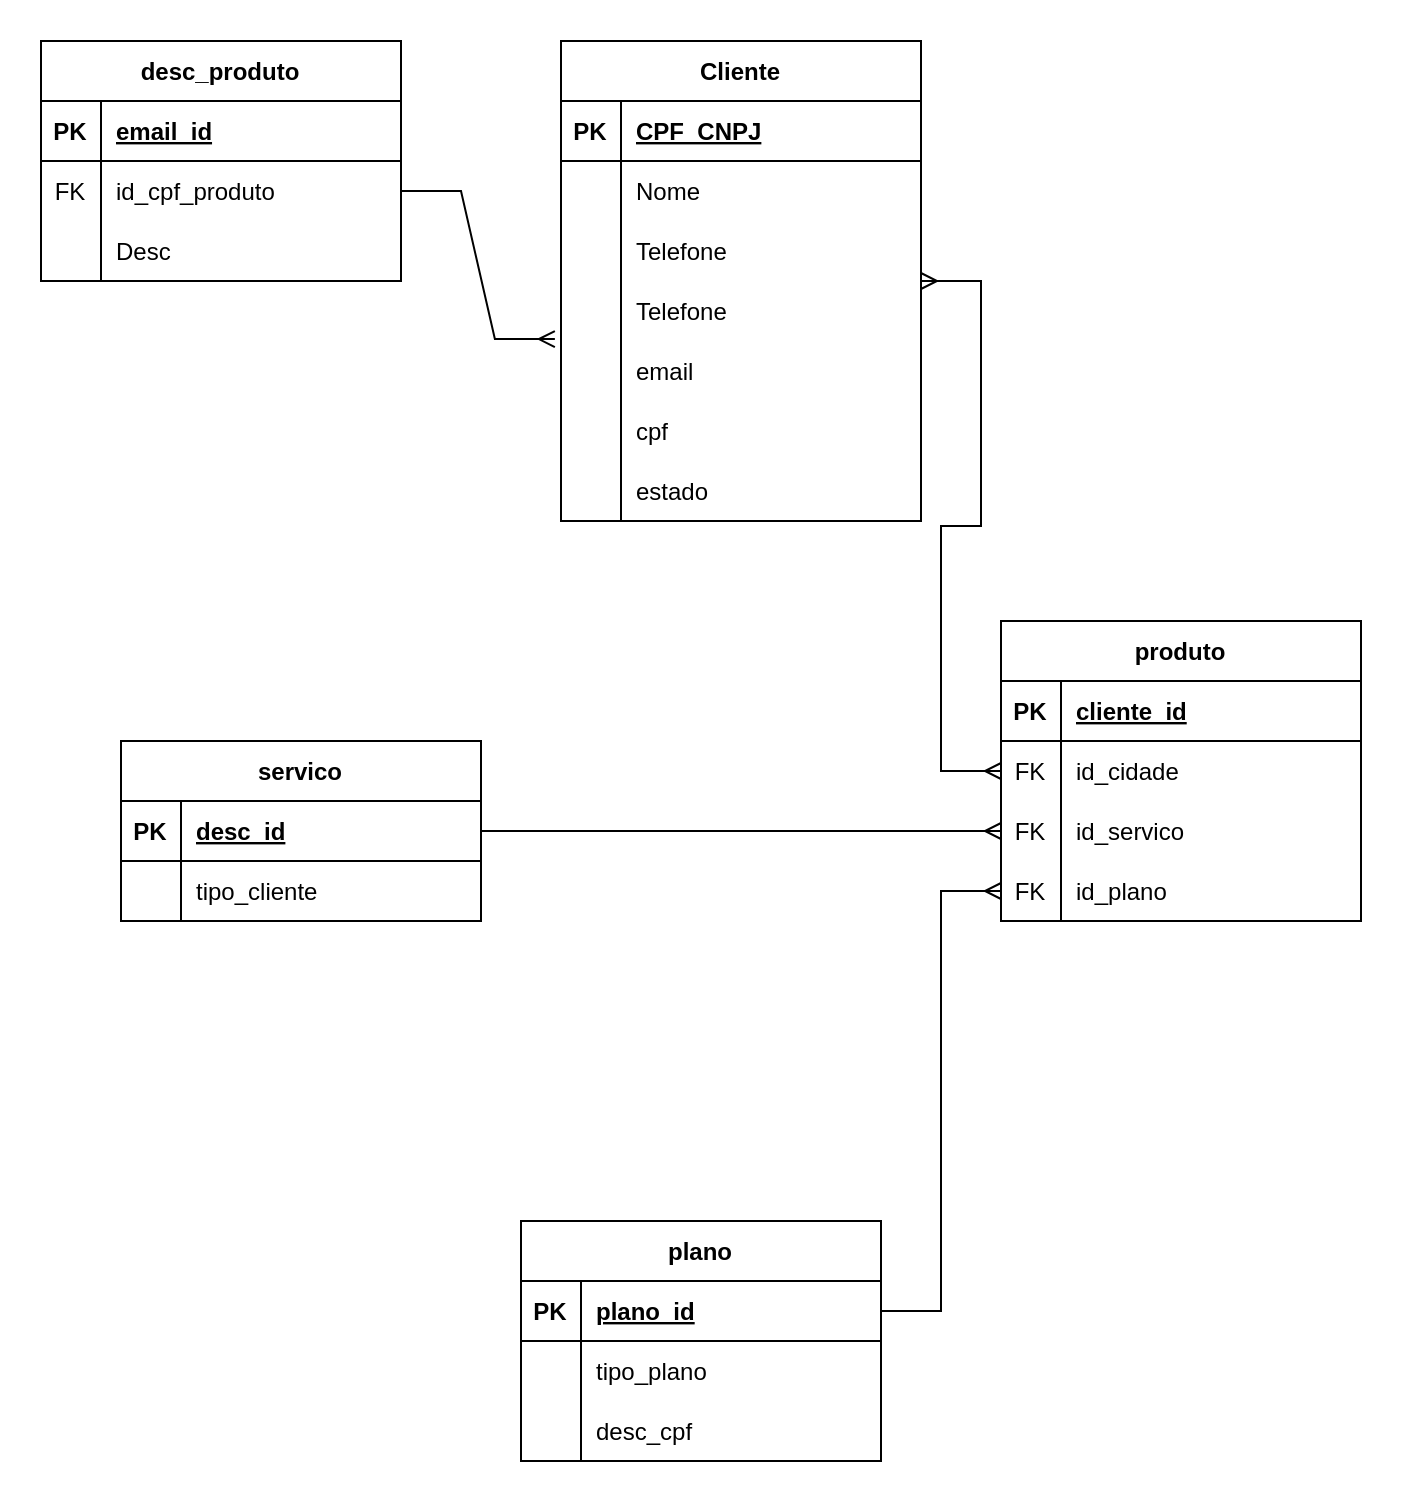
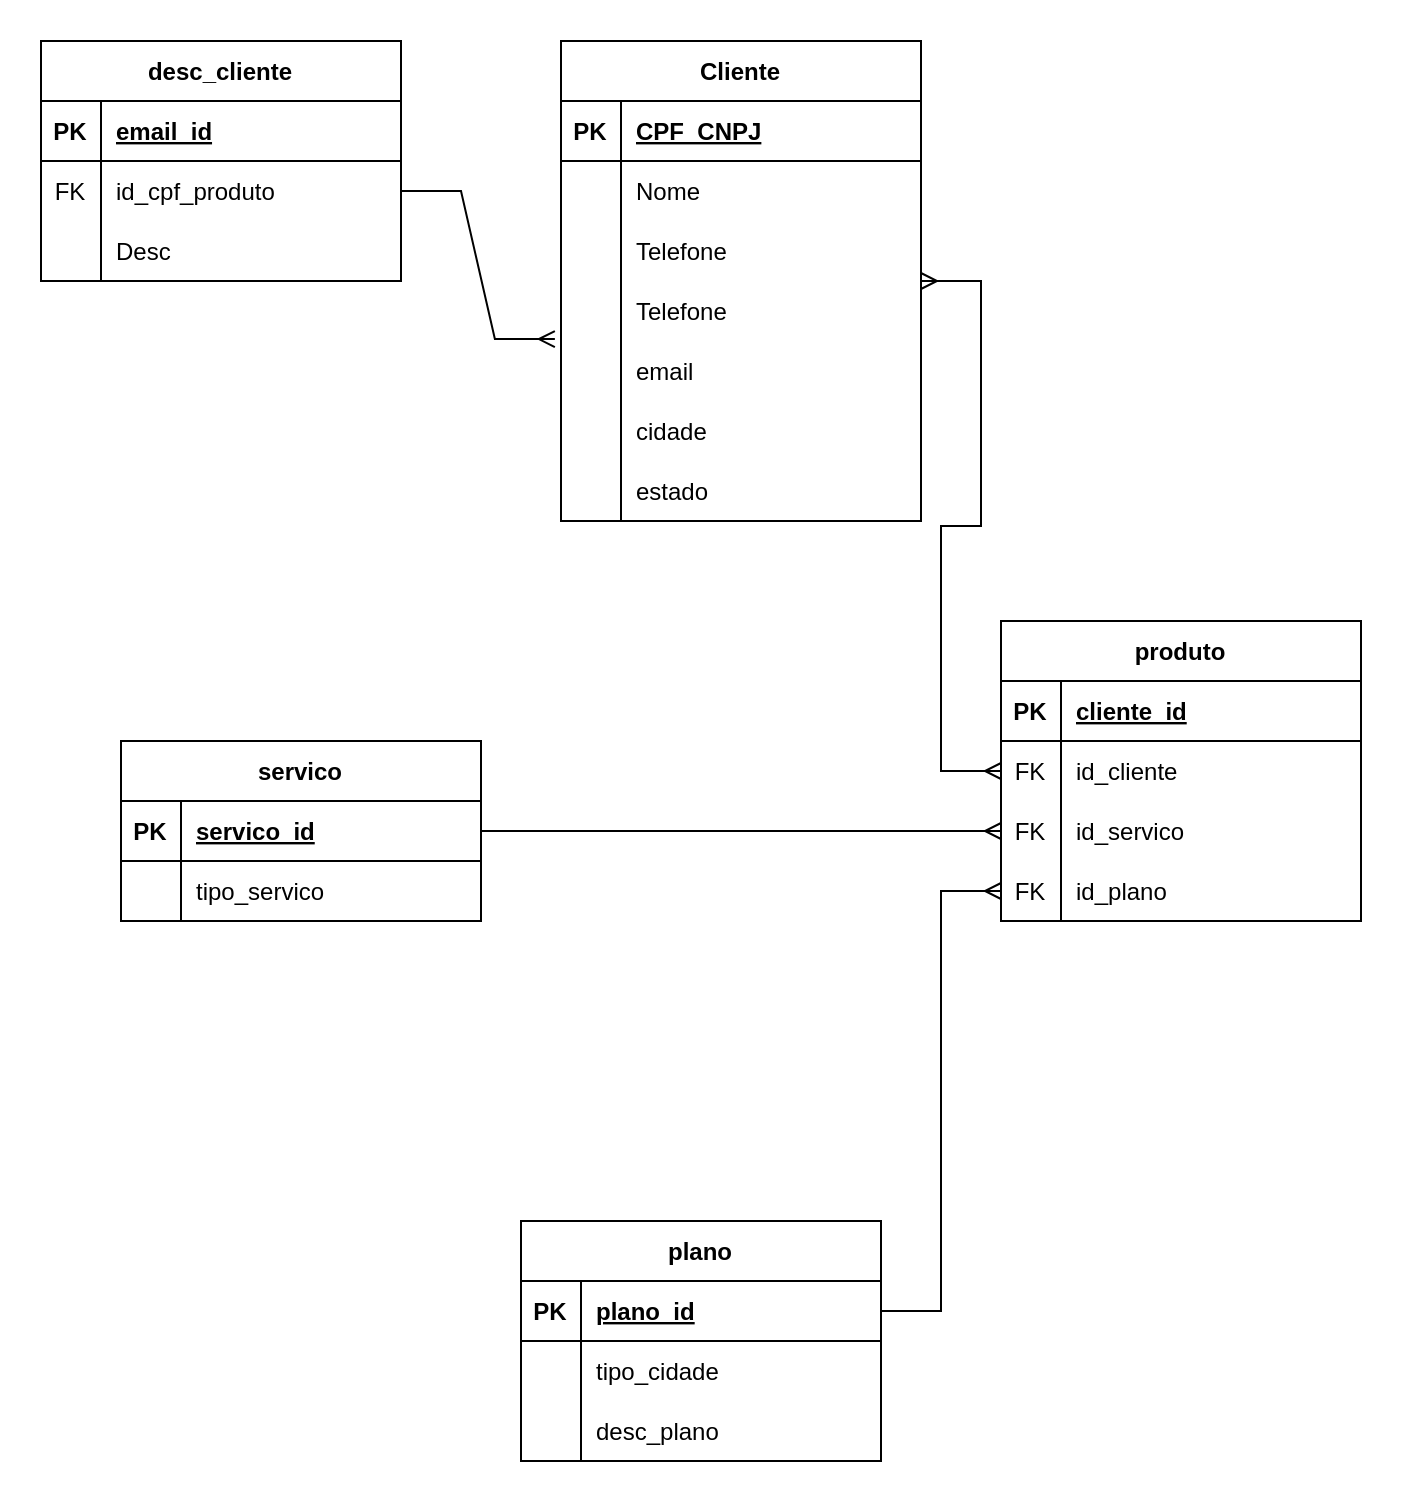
node "desc_produto": label "desc_produto" -> "desc_cliente"
node "cpf": label "cpf" -> "cidade"
node "id_cidade": label "id_cidade" -> "id_cliente"
node "desc_id": label "desc_id" -> "servico_id"
node "tipo_cliente": label "tipo_cliente" -> "tipo_servico"
node "tipo_plano": label "tipo_plano" -> "tipo_cidade"
node "desc_cpf": label "desc_cpf" -> "desc_plano"
